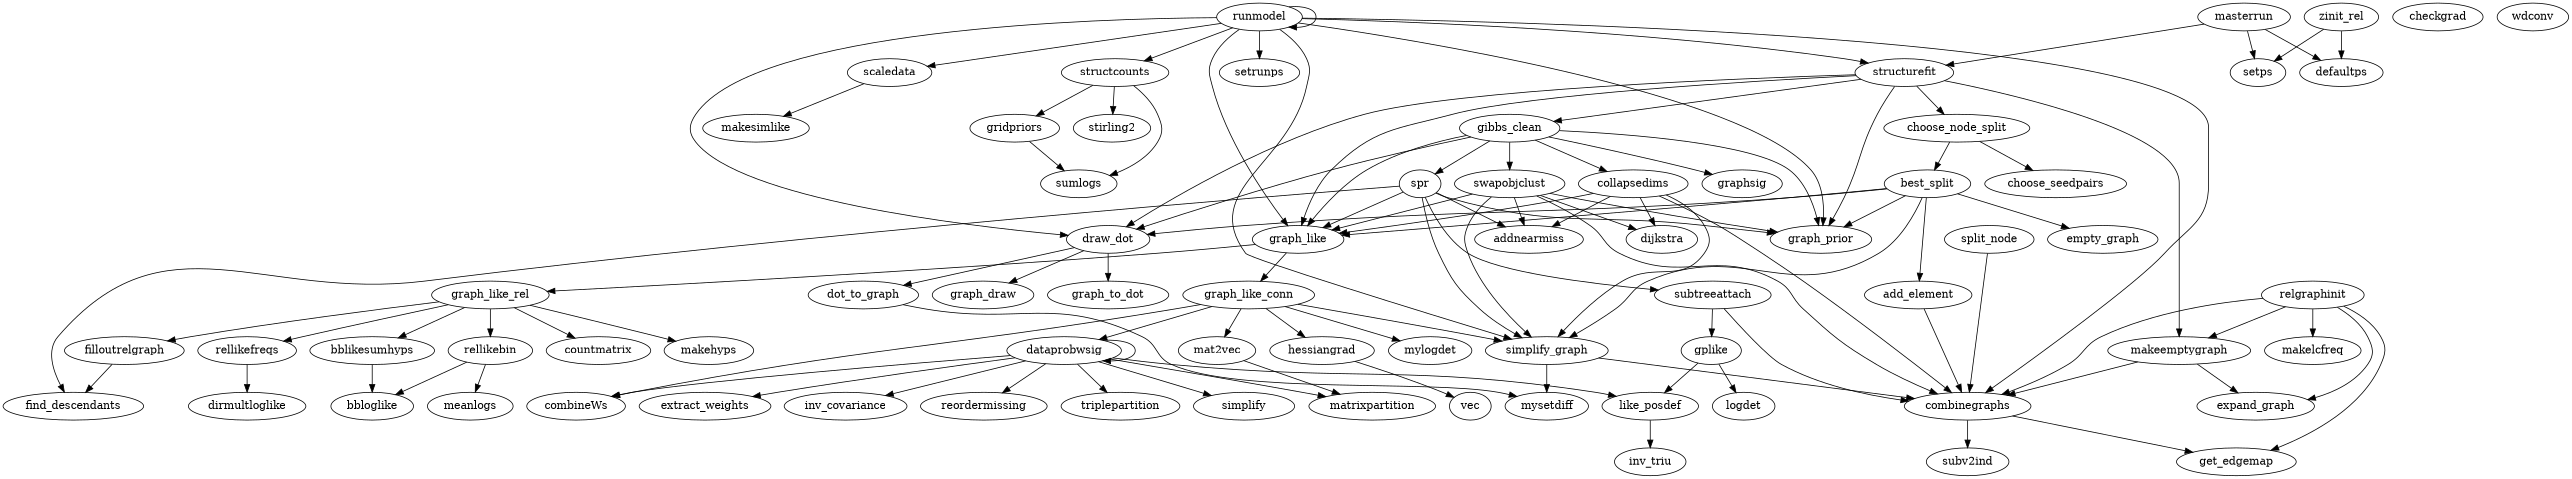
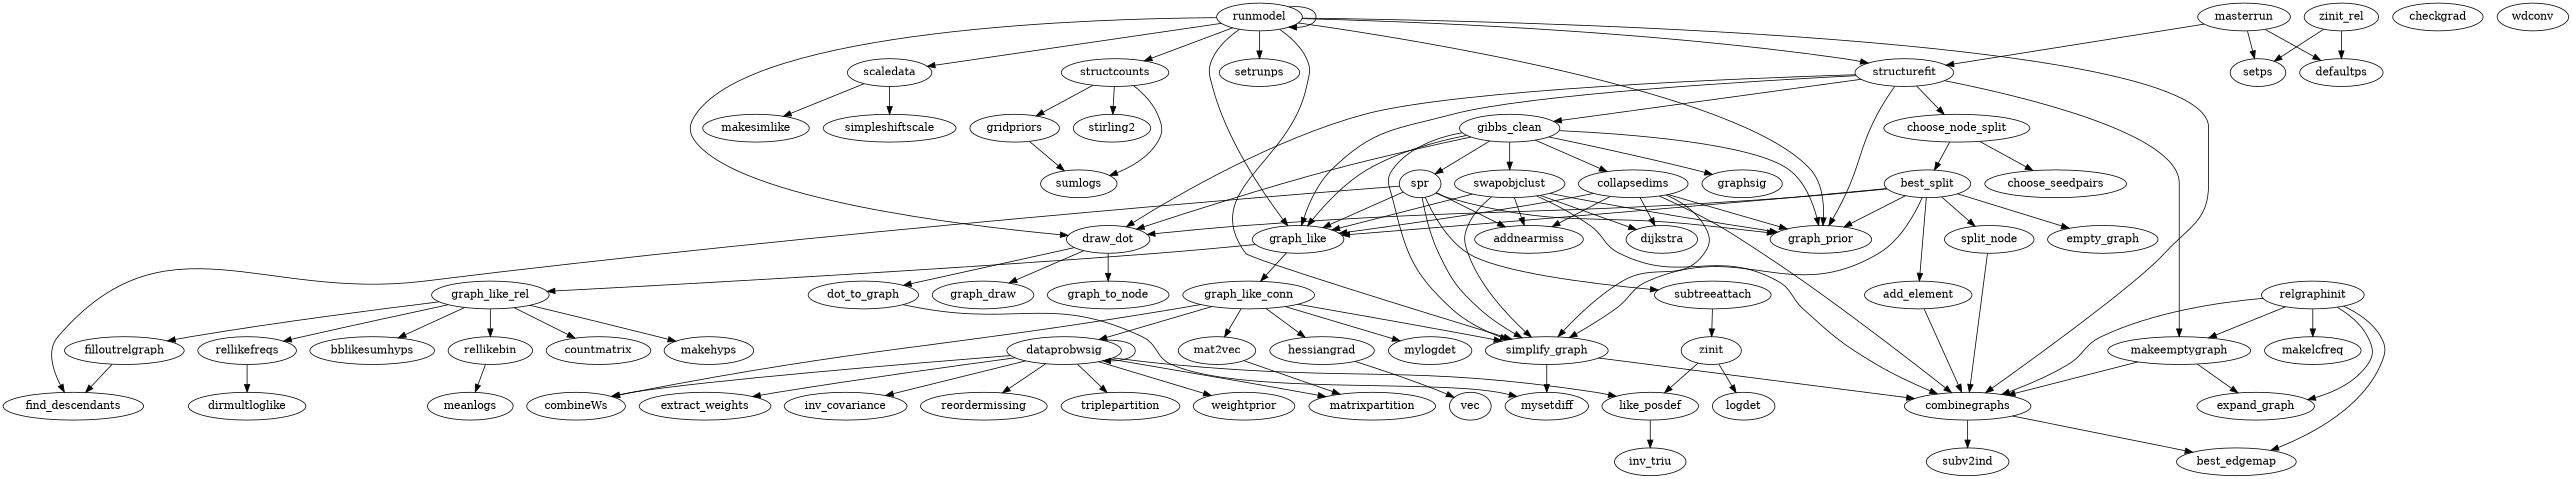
node "simpleshiftscale": added
edge "best_split" -> "split_node": added
edge "collapsedims" -> "graph_prior": added
edge "gibbs_clean" -> "simplify_graph": added
node "graph_to_dot": label "graph_to_dot" -> "graph_to_node"
node "gplike": label "gplike" -> "zinit"
edge "subtreeattach" -> "combinegraphs": removed
node "bbloglike": removed
node "simplify": label "simplify" -> "weightprior"
node "get_edgemap": label "get_edgemap" -> "best_edgemap"
